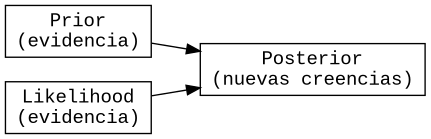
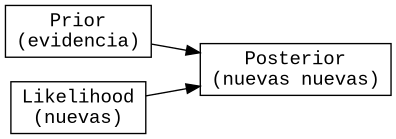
node "Posterior (nuevas creencias)": label "Posterior (nuevas creencias)" -> "Posterior (nuevas nuevas)"
node "Likelihood (evidencia)": label "Likelihood (evidencia)" -> "Likelihood (nuevas)"
